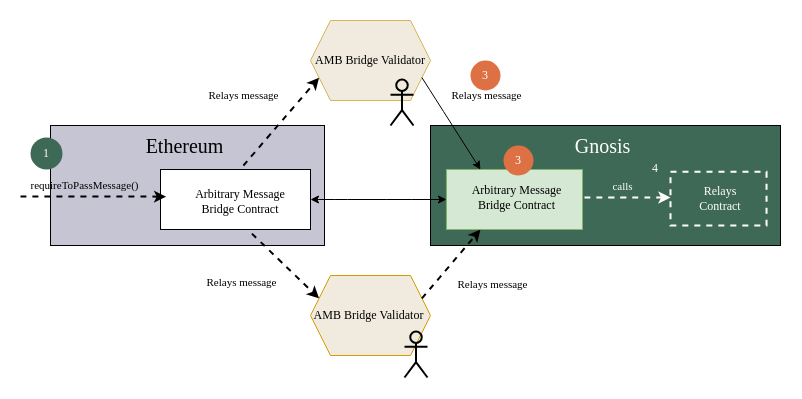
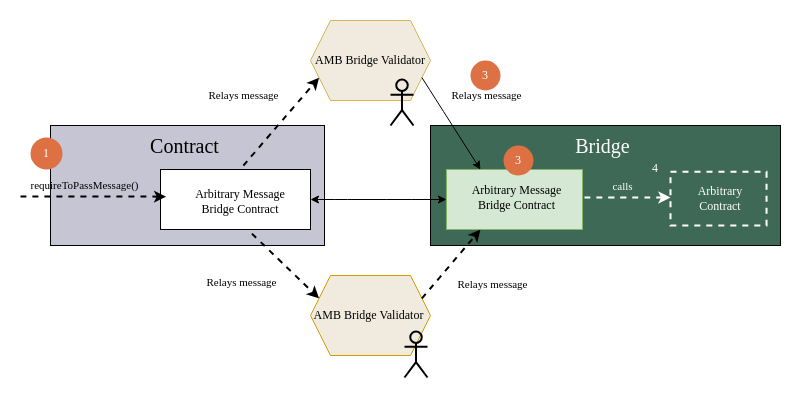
node "Ethereum": label "Ethereum" -> "Contract"
node "Gnosis": label "Gnosis" -> "Bridge"
node "1": fillcolor #3e6957 -> #dd7143
node "Relays Contract": label "Relays Contract" -> "Arbitrary Contract"
